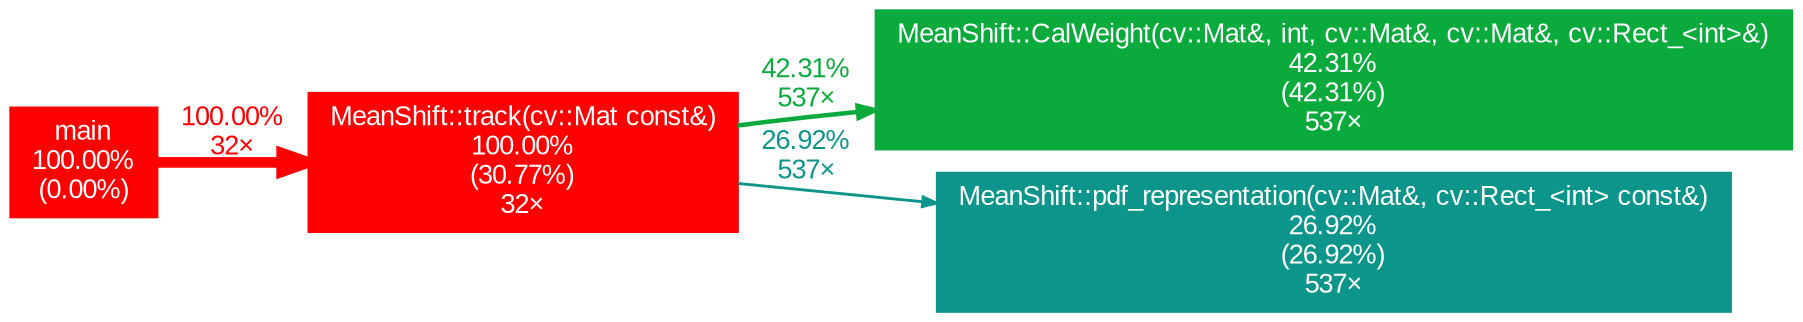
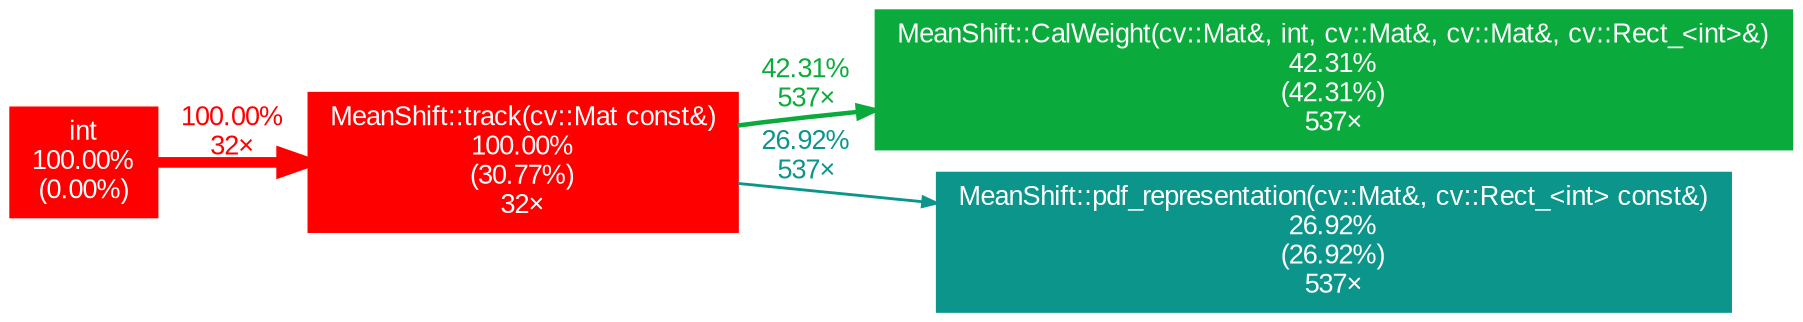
node "main 100.00% (0.00%)": label "main 100.00% (0.00%)" -> "int 100.00% (0.00%)"
